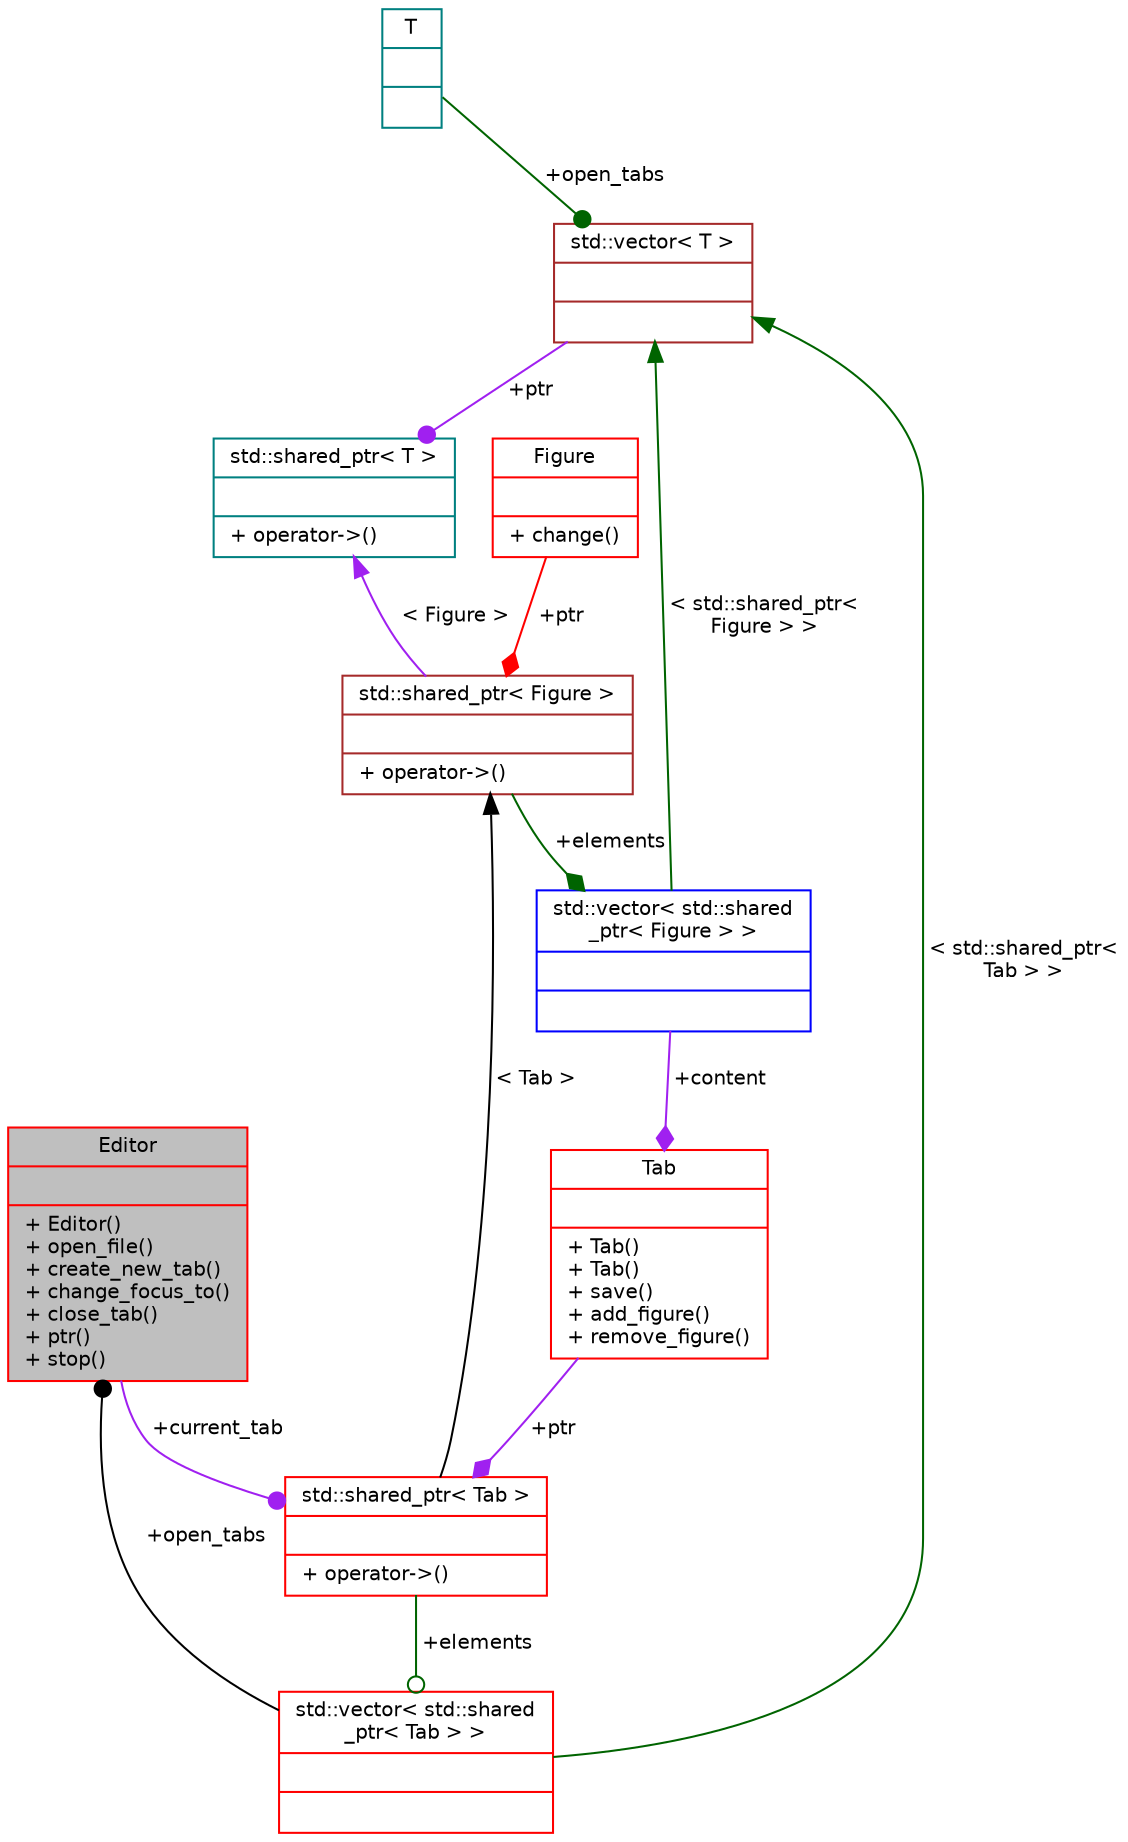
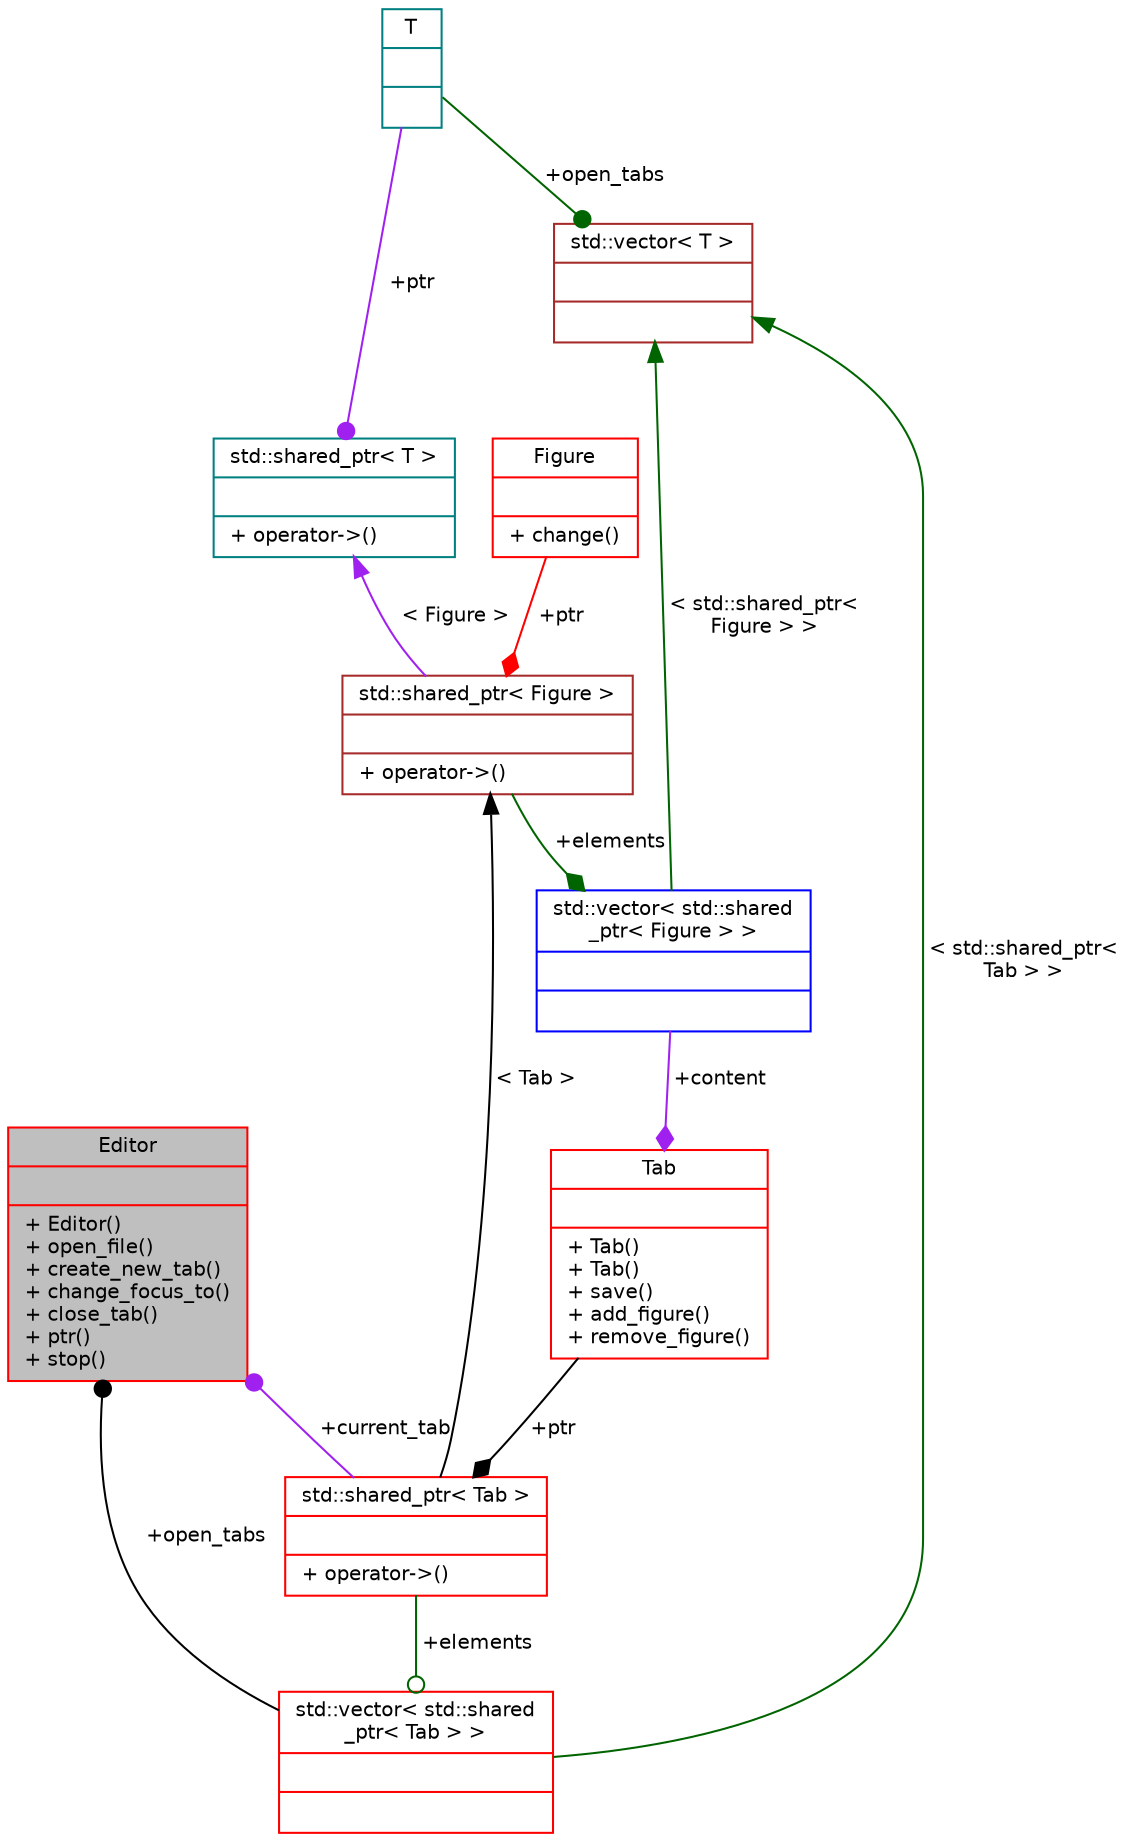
edge "std::vector< T >" -> "std::shared_ptr< T >": now "T" -> "std::shared_ptr< T >"
edge "Tab" -> "std::shared_ptr< Tab >": color purple -> black
edge "Editor" -> "std::shared_ptr< Tab >": reversed
